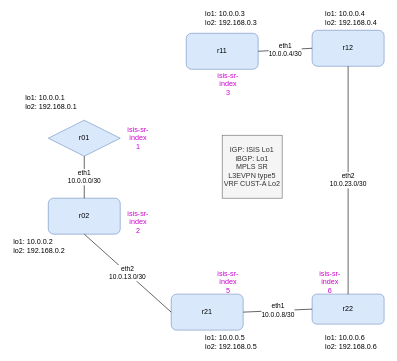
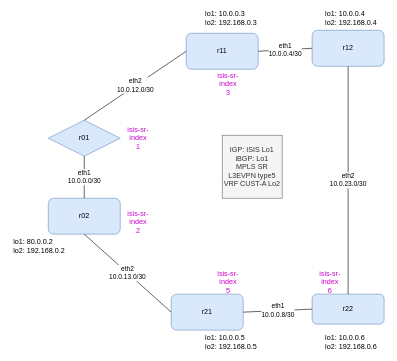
edge "r11" -- "r01": added, label "eth2 10.0.12.0/30"
node "lo1: 10.0.0.1 lo2: 192.168.0.1": removed
node "lo1: 10.0.0.2 lo2: 192.168.0.2": label "lo1: 10.0.0.2 lo2: 192.168.0.2" -> "lo1: 80.0.0.2 lo2: 192.168.0.2"
